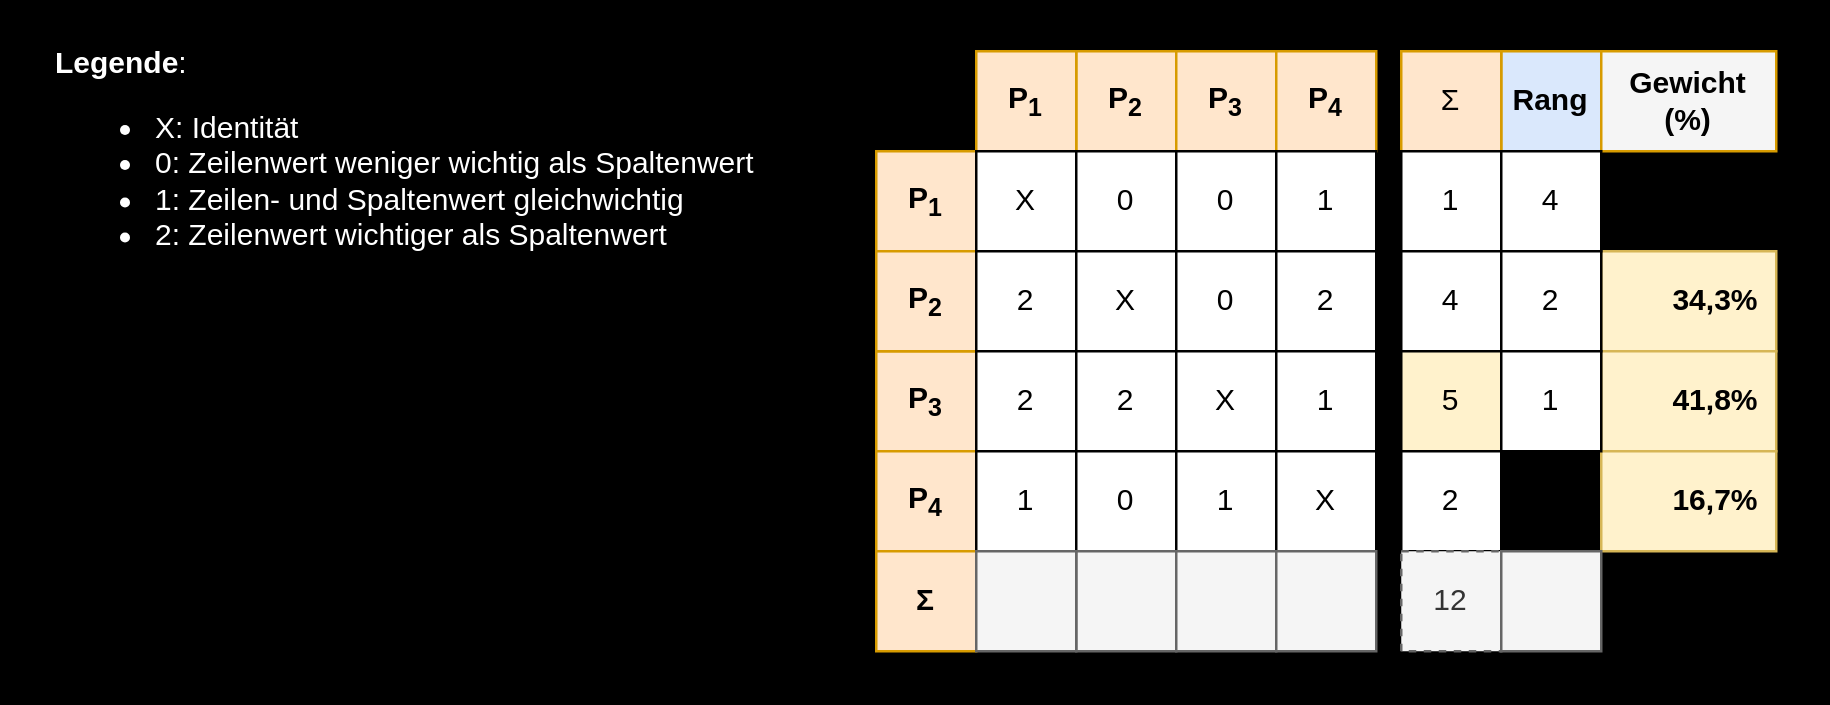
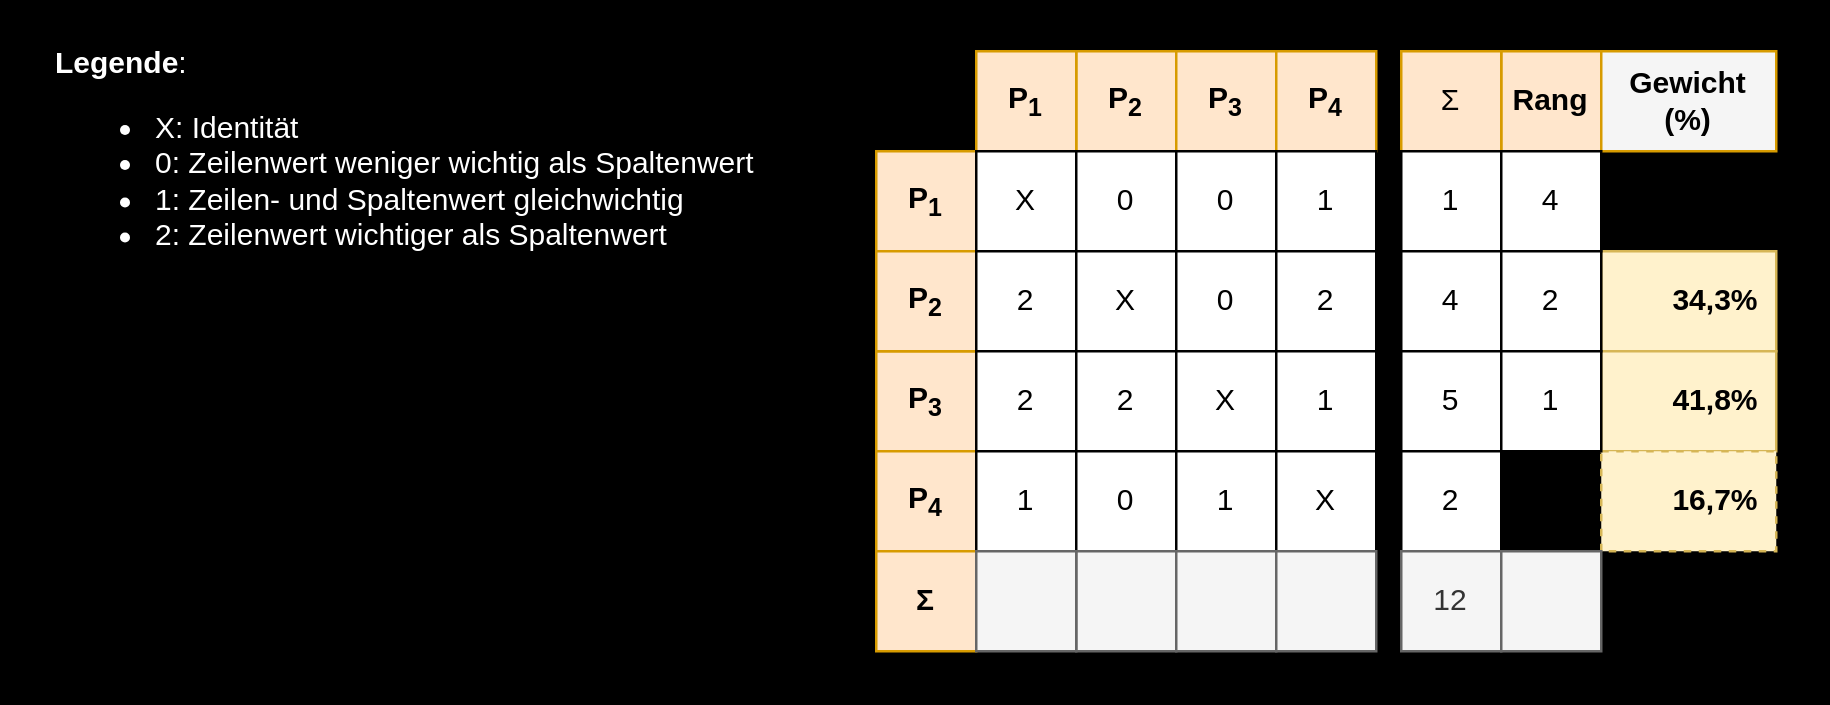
node "Rang": fillcolor #dae8fc -> #ffe6cc
node "5": fillcolor #fff2cc -> #ffffff
node "16,7%": style solid -> dashed
node "12": style dashed -> solid
